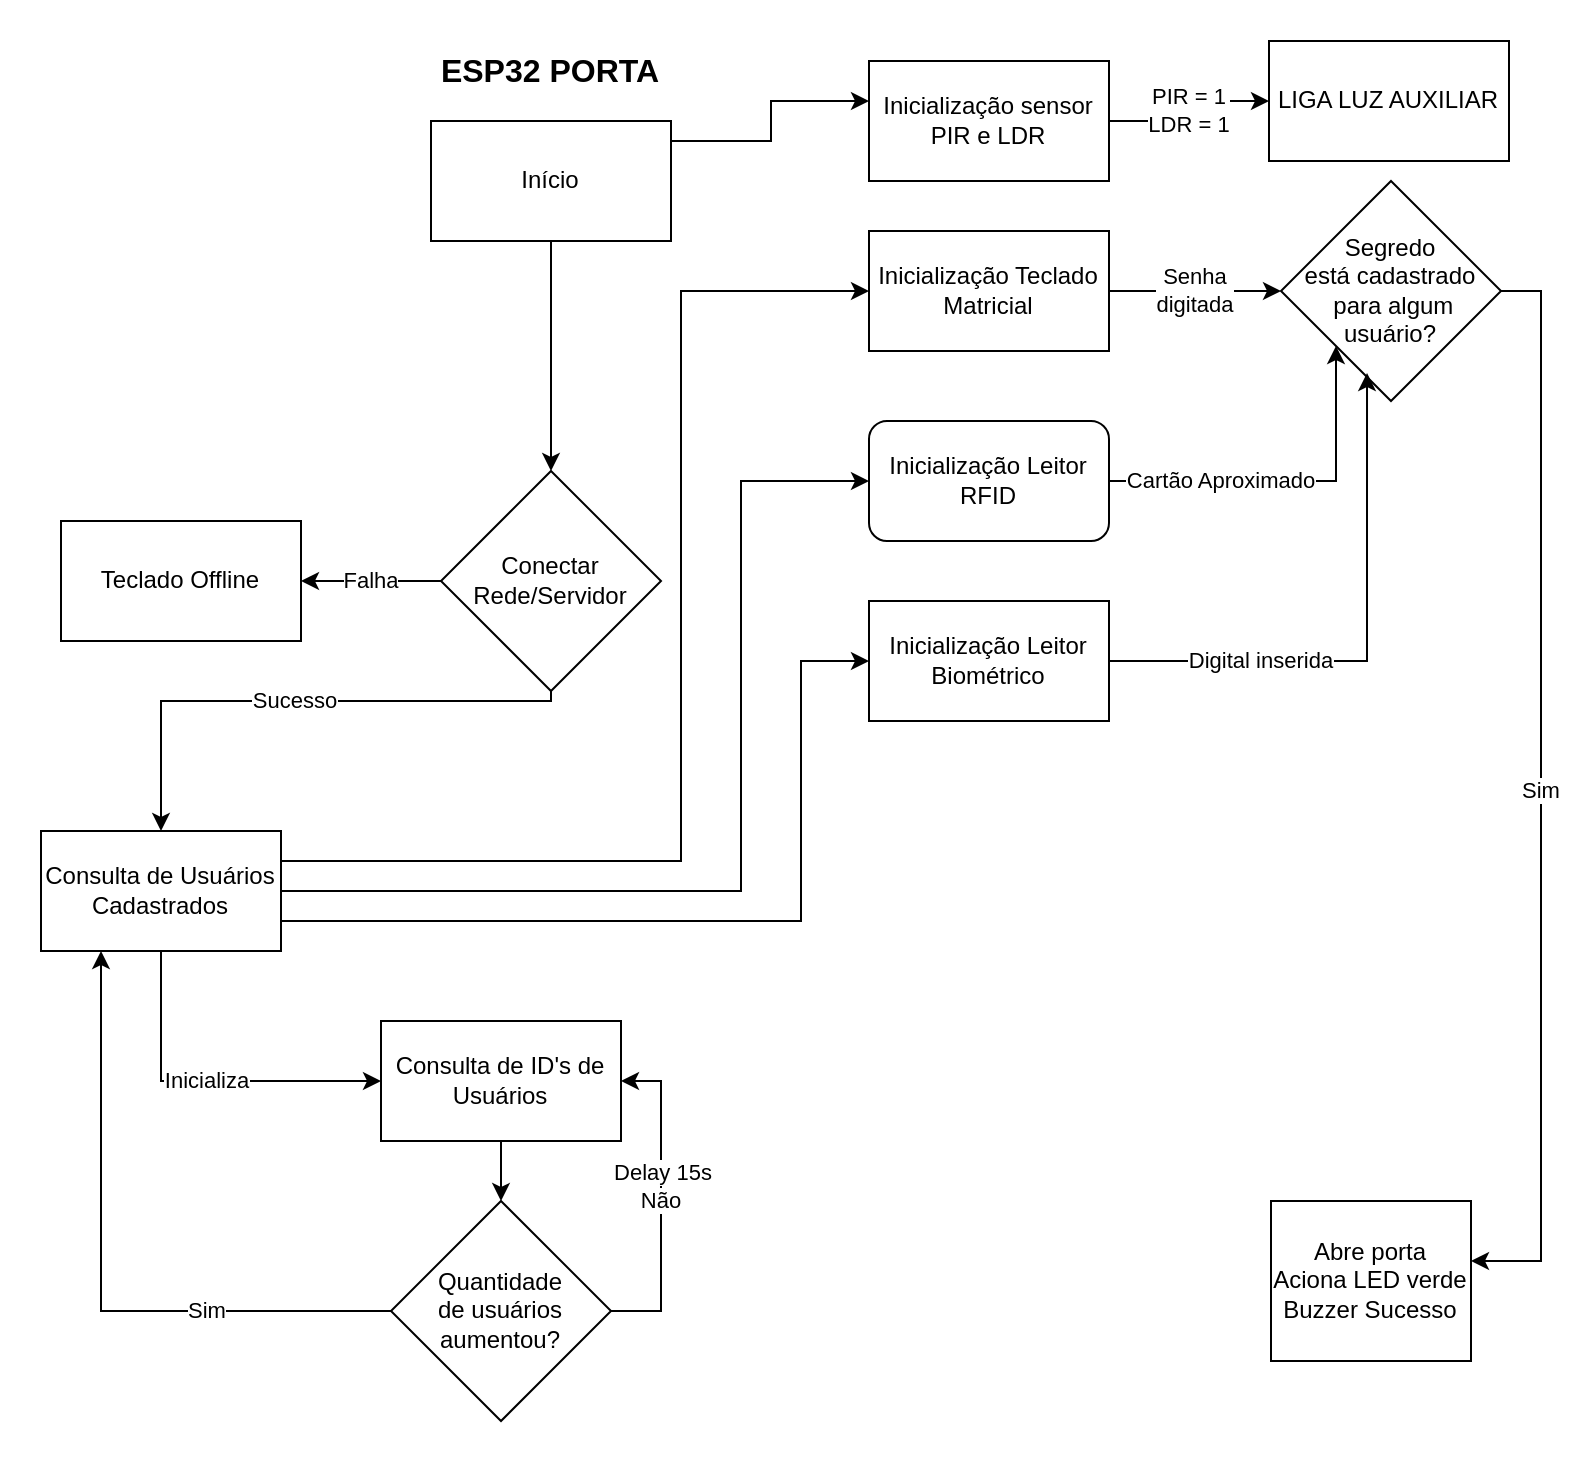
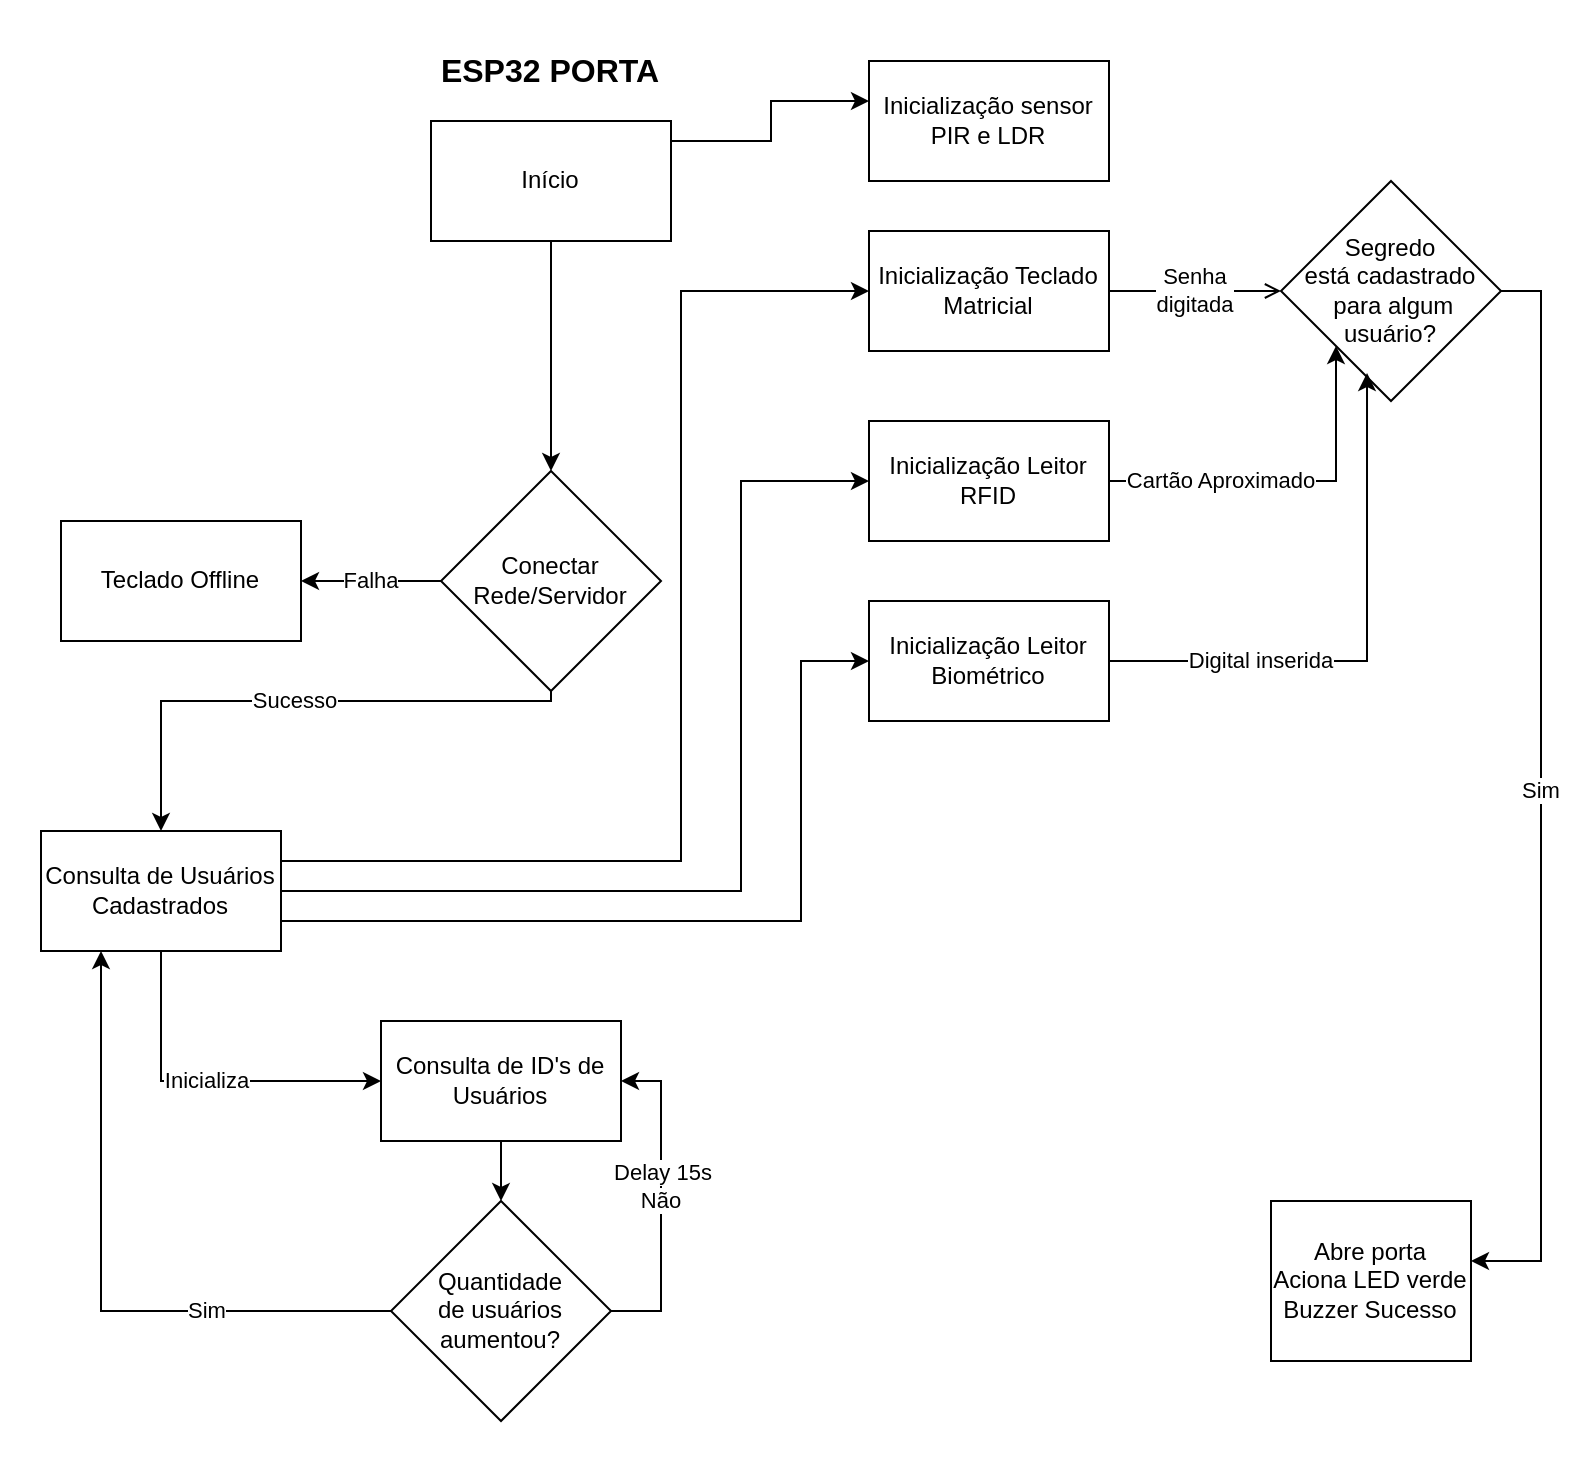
node "LIGA LUZ AUXILIAR": removed
edge "Inicialização sensor PIR e LDR" -> "LIGA LUZ AUXILIAR": removed, label "PIR = 1 LDR = 1"
edge "Inicialização Teclado Matricial" -> "Segredo está cadastrado para algum usuário?": arrowhead classic -> open
node "Inicialização Leitor RFID": shape rounded rectangle -> rectangle
